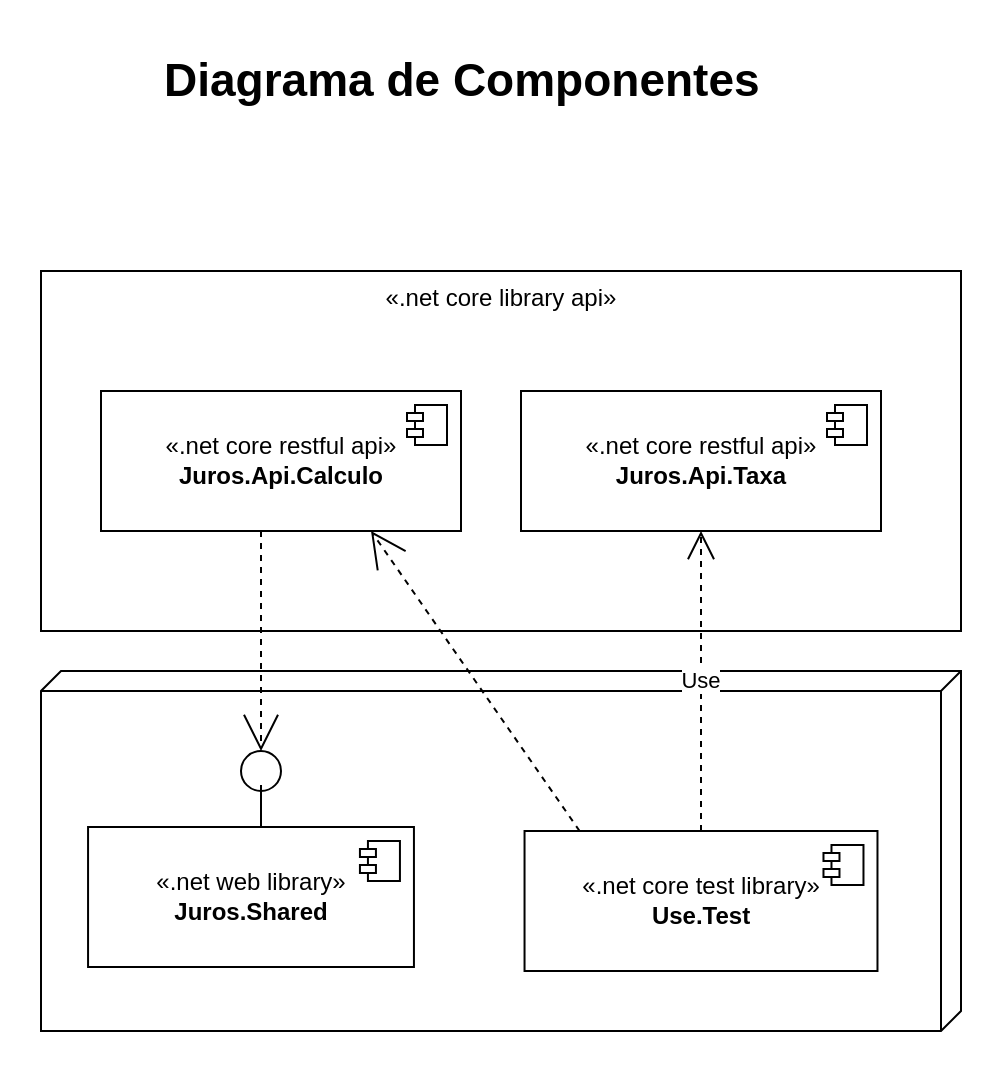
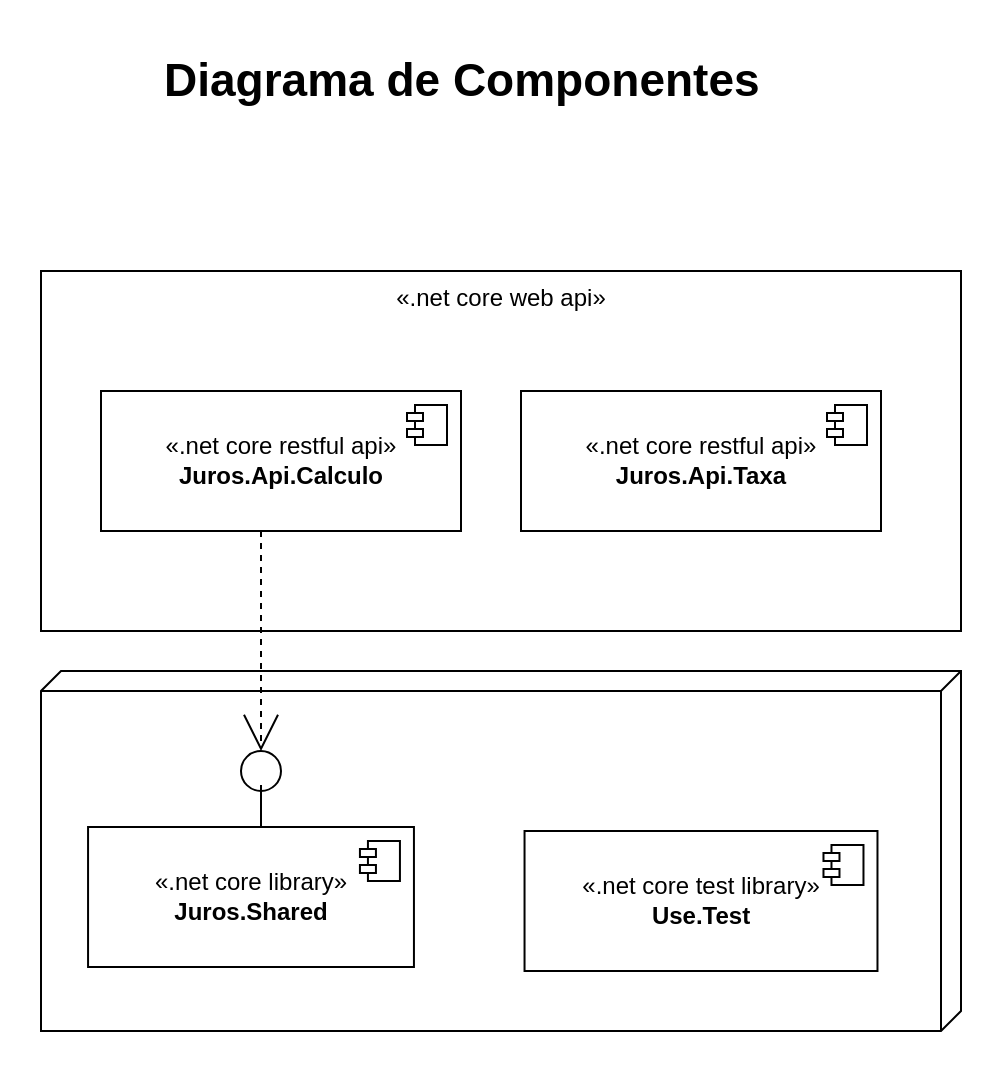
node "«.net core library api»": label "«.net core library api»" -> "«.net core web api»"
edge "«.net core test library» Use.Test" -> "«.net core restful api» Juros.Api.Calculo": removed
edge "«.net core test library» Use.Test" -> "«.net core restful api» Juros.Api.Taxa": removed, label "Use"
node "«.net web library» Juros.Shared": label "«.net web library» Juros.Shared" -> "«.net core library» Juros.Shared"
